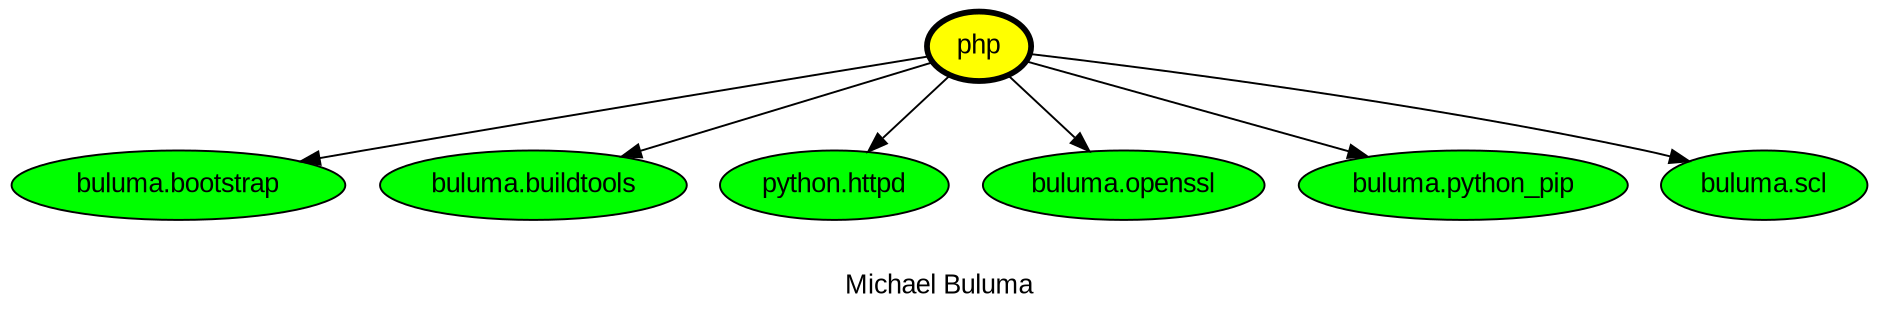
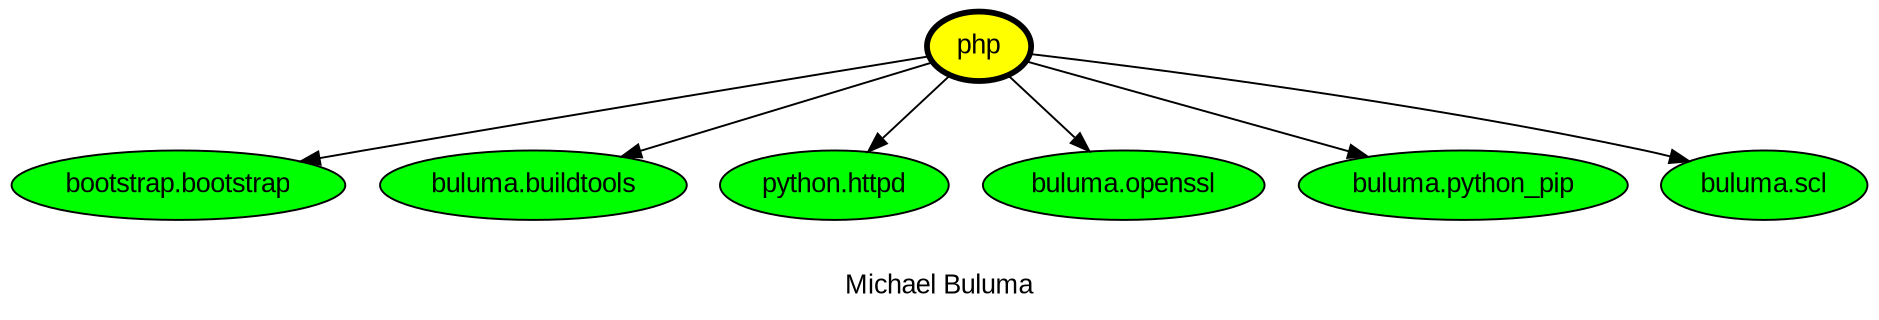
node "buluma.bootstrap": label "buluma.bootstrap" -> "bootstrap.bootstrap"
